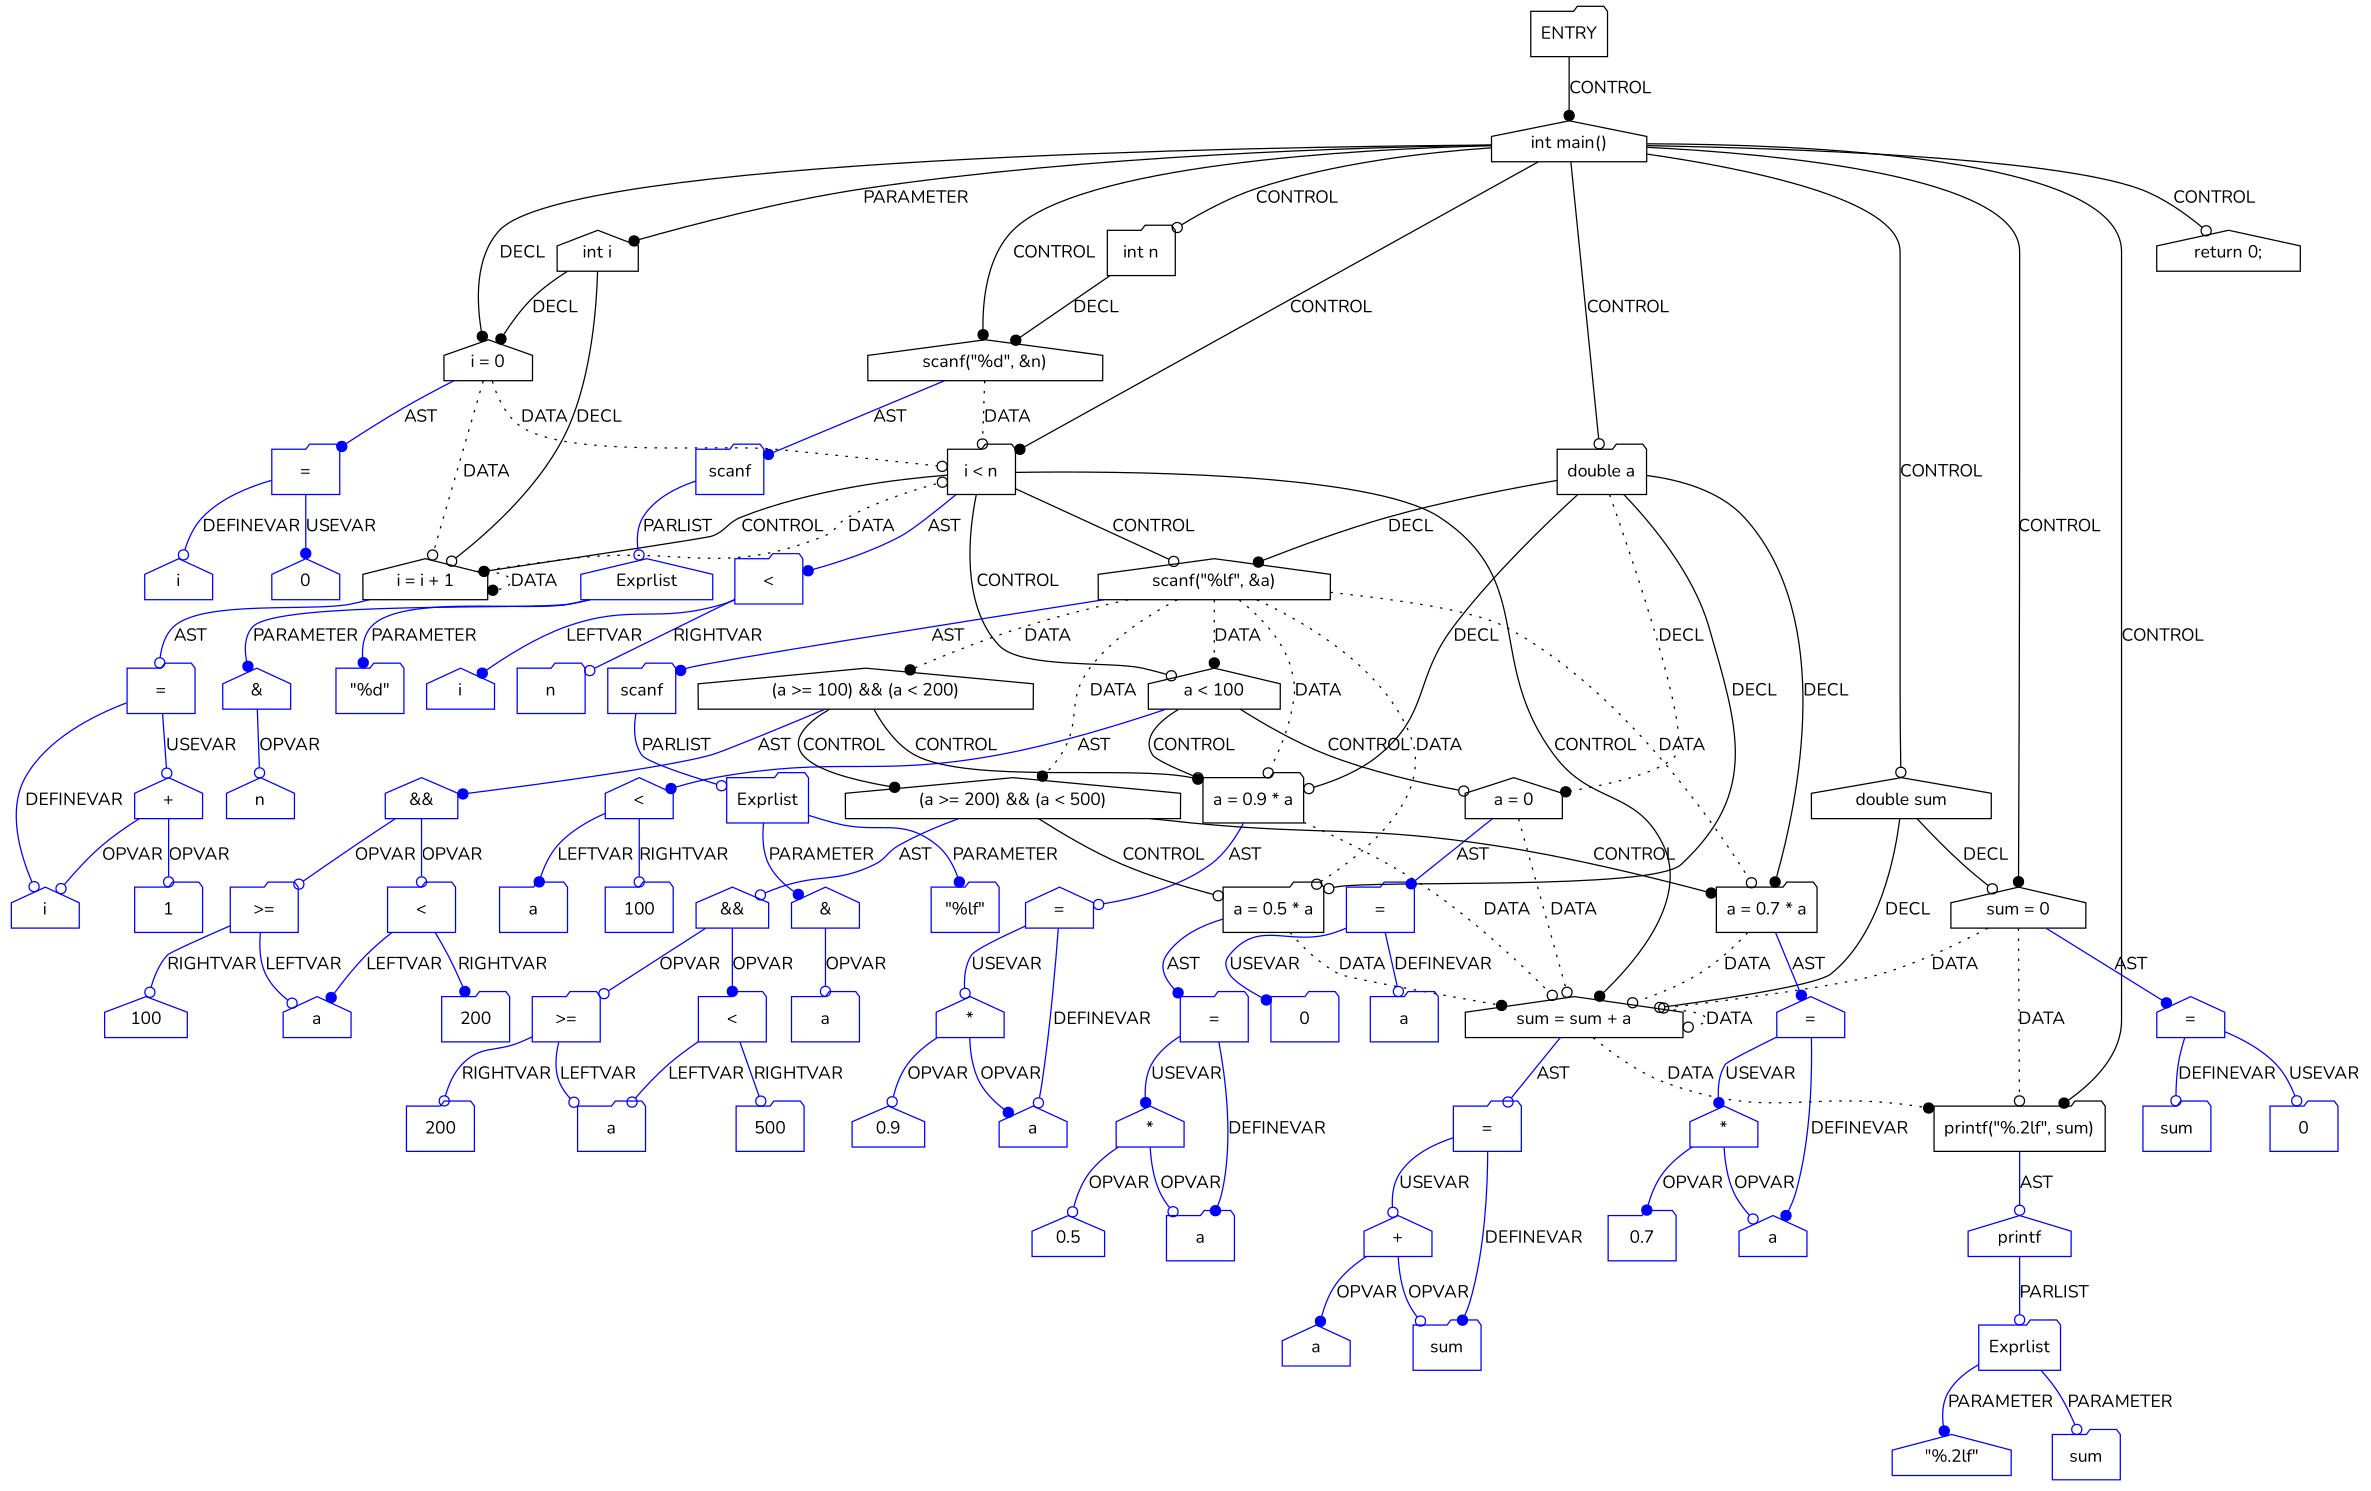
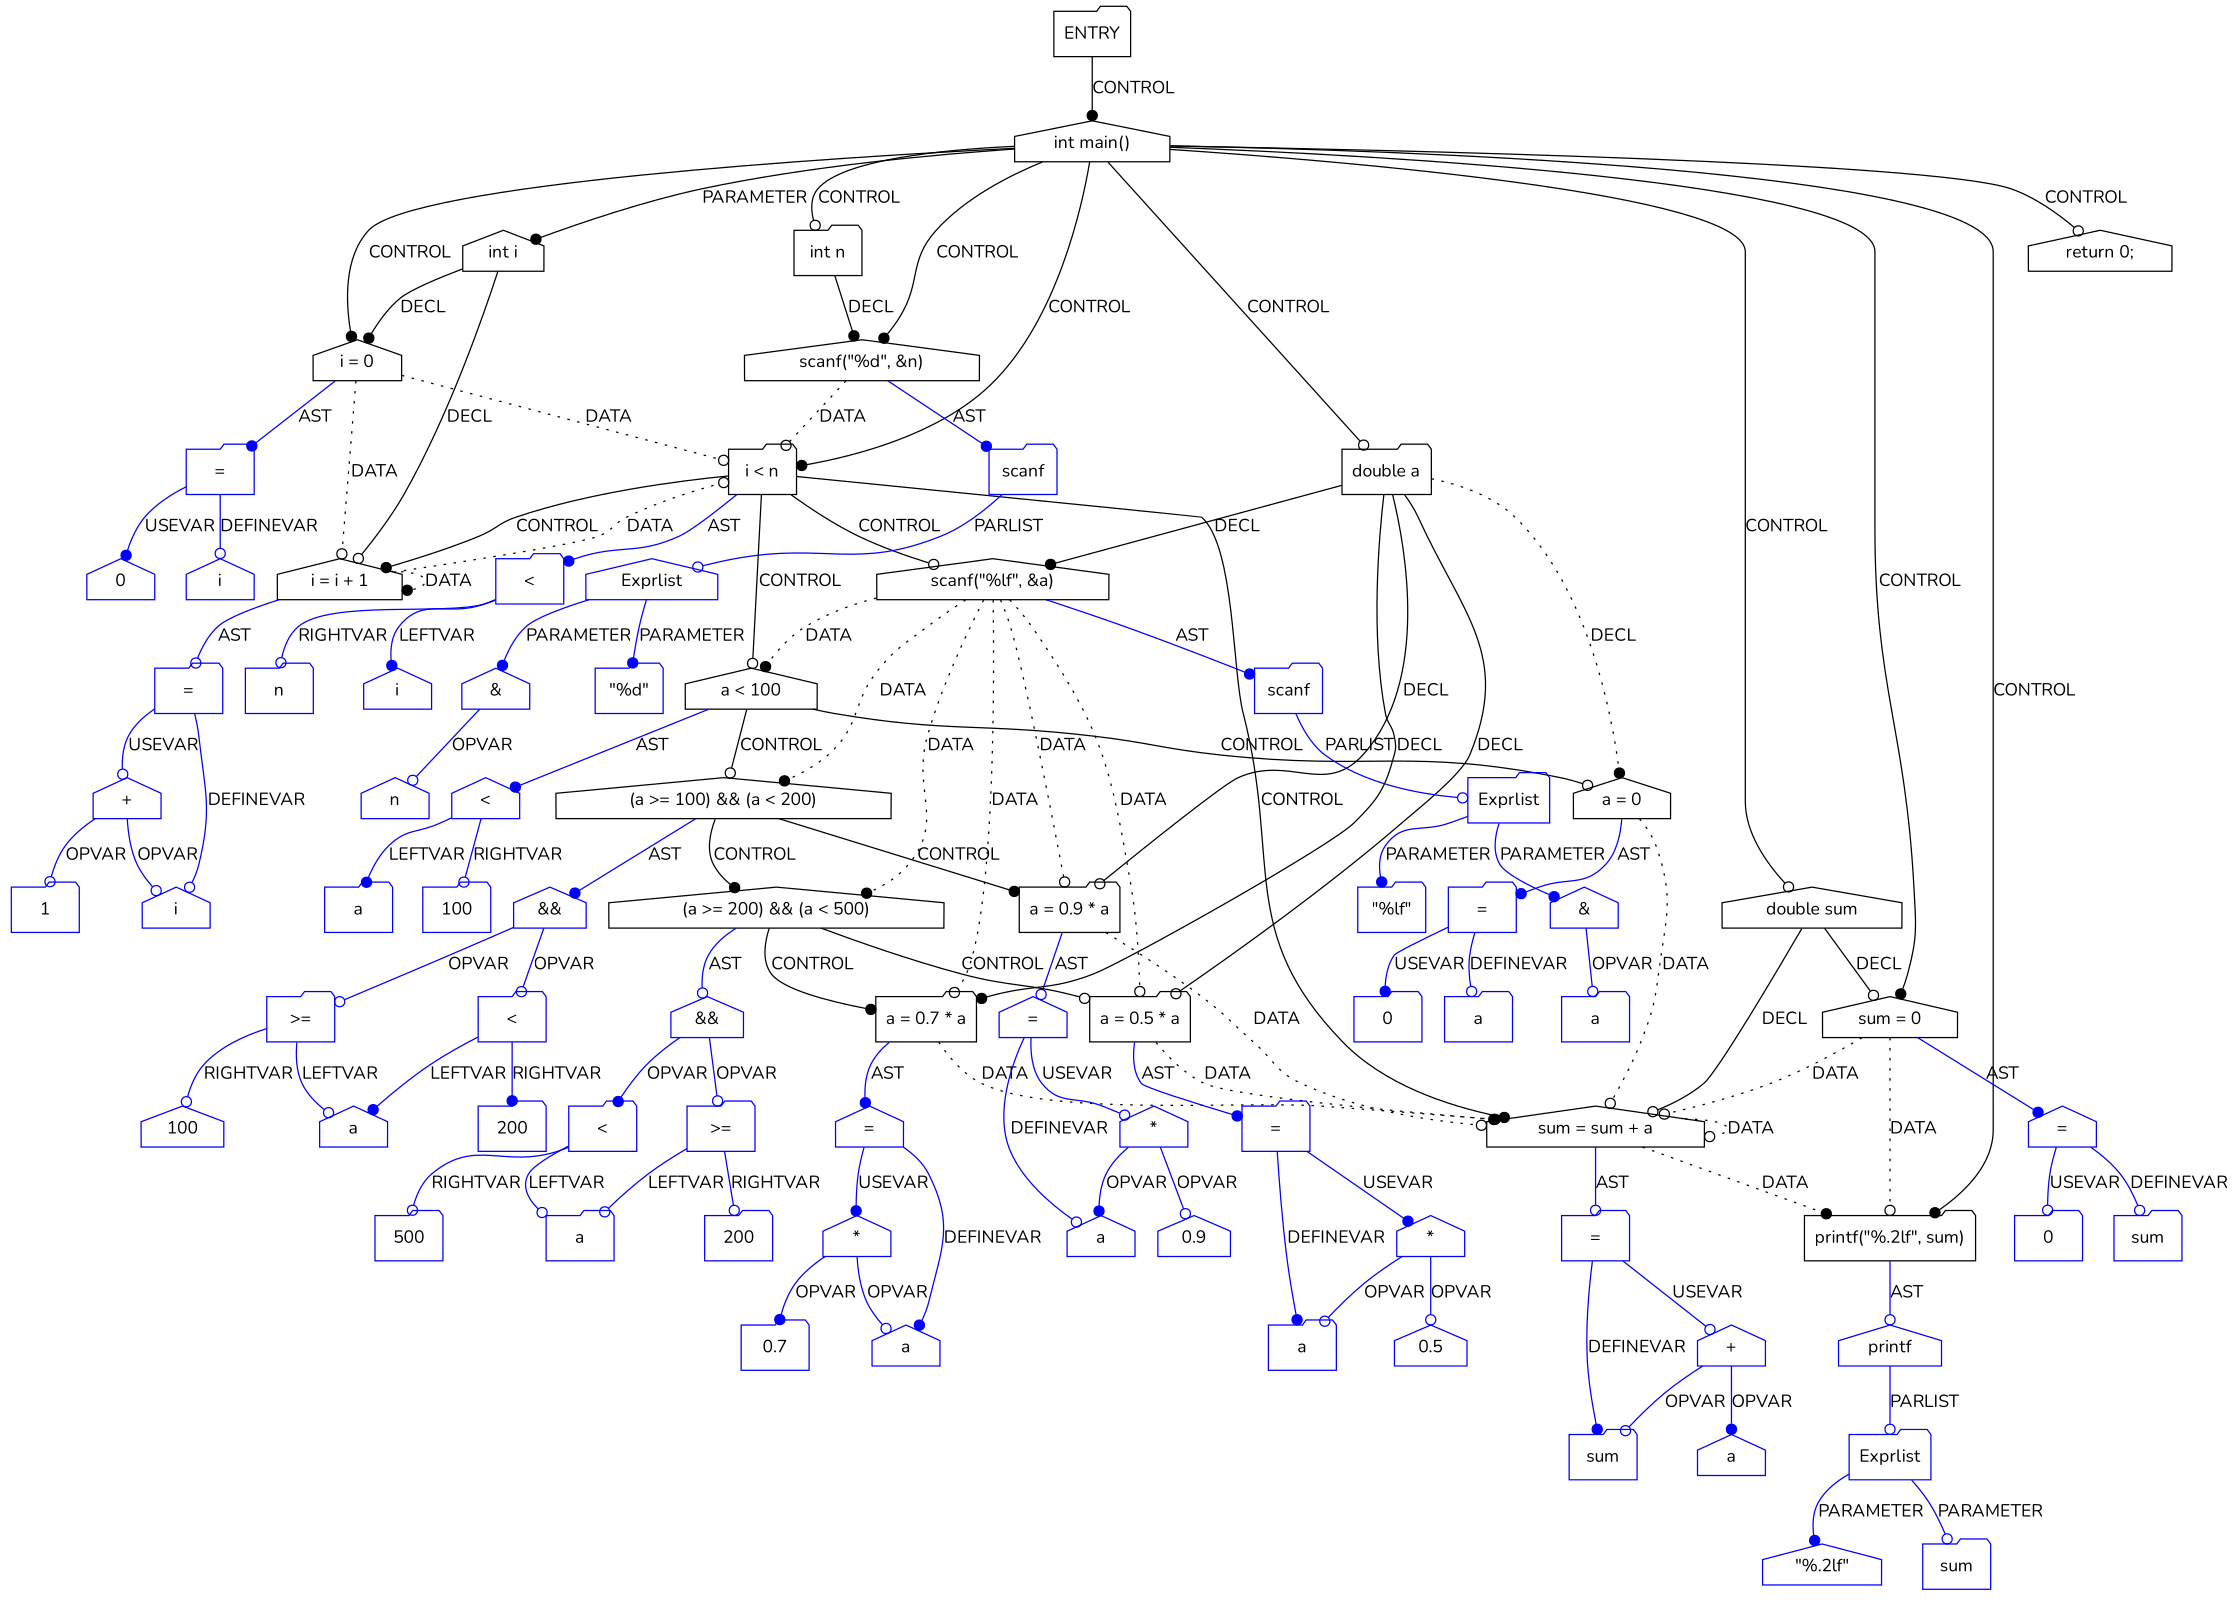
edge "int main()" -> "i = 0": label "DECL" -> "CONTROL"
edge "a < 100" -> "a = 0.9 * a": now "a < 100" -> "(a >= 100) && (a < 200)"
